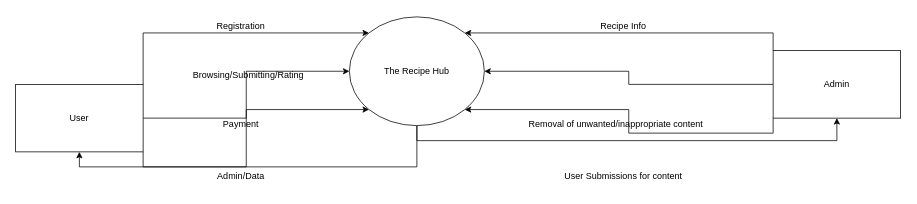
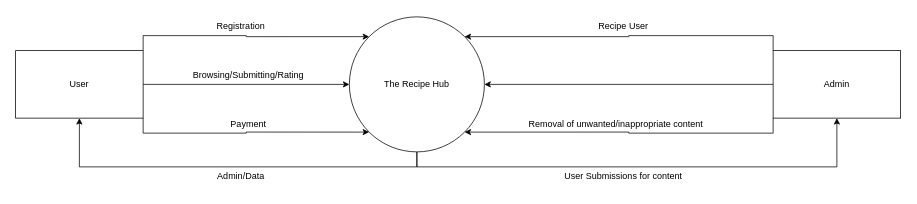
node "Recipe Info": label "Recipe Info" -> "Recipe User"
node "The Recipe Hub": size 135x109 -> 135x135
node "User": moved (79, 118) -> (79, 84)
node "Payment": moved (240, 124) -> (248, 124)
